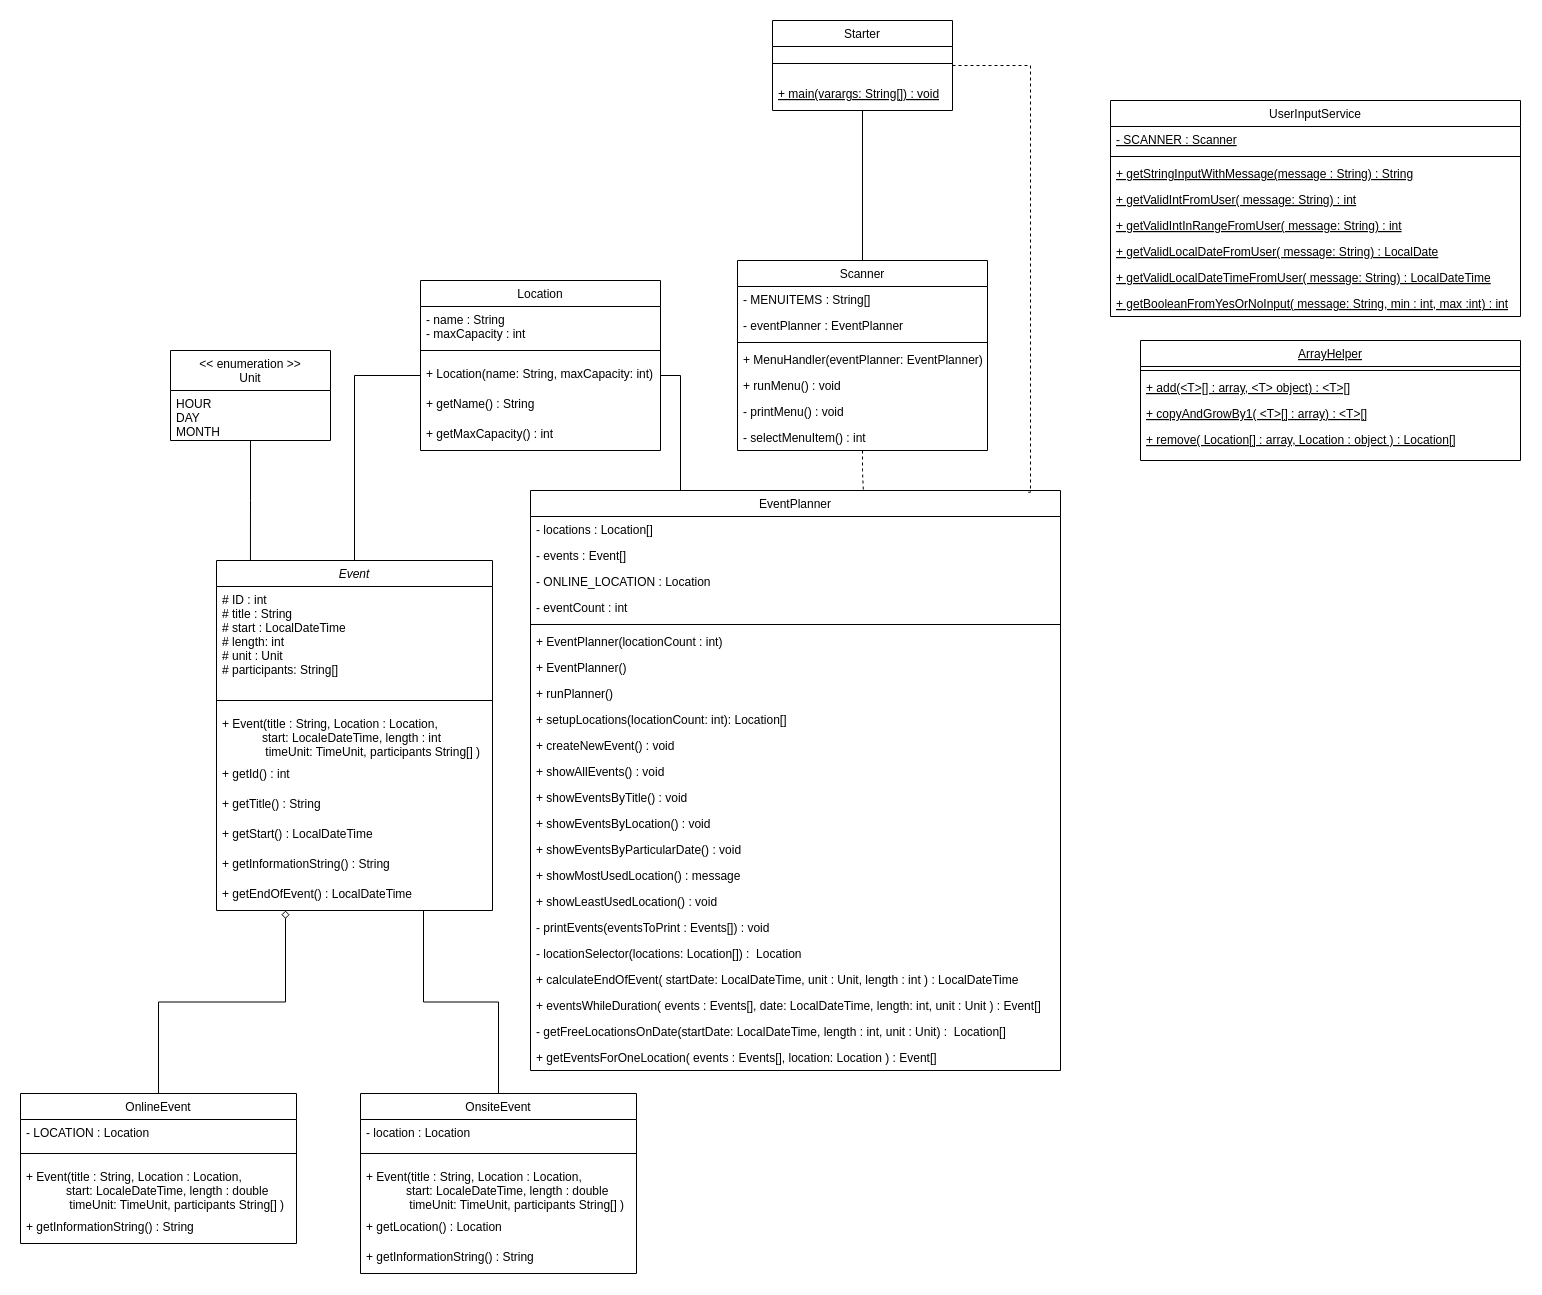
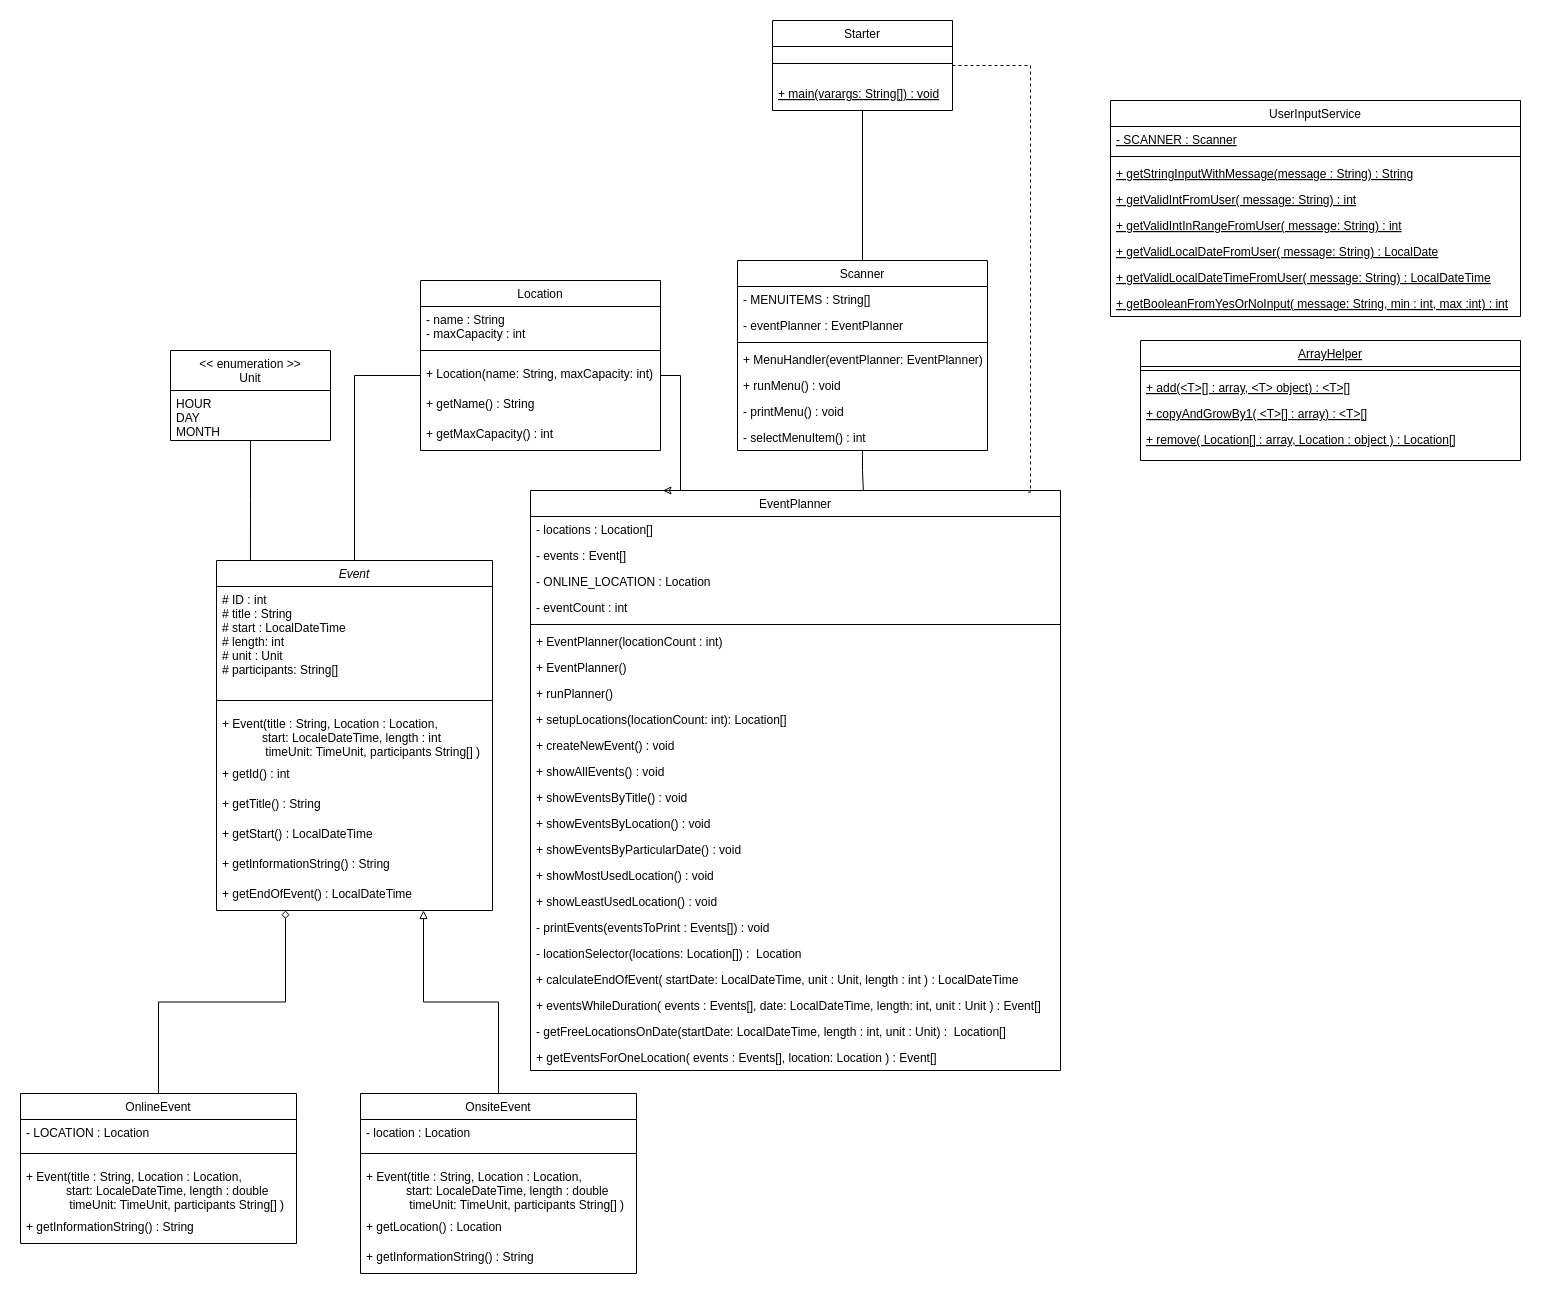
edge "Scanner" -- "EventPlanner": style dashed -> solid
edge "+ Location(name: String, maxCapacity: int)" -- "EventPlanner": arrowhead none -> classic
node "+ showMostUsedLocation() : message": label "+ showMostUsedLocation() : message" -> "+ showMostUsedLocation() : void"
edge "Event" -- "OnsiteEvent": arrowhead none -> block
